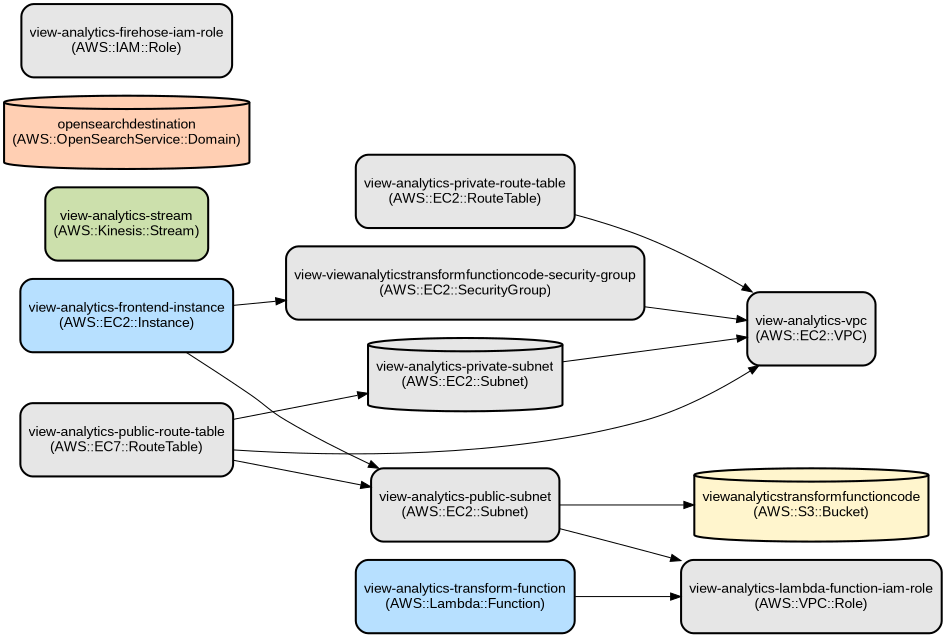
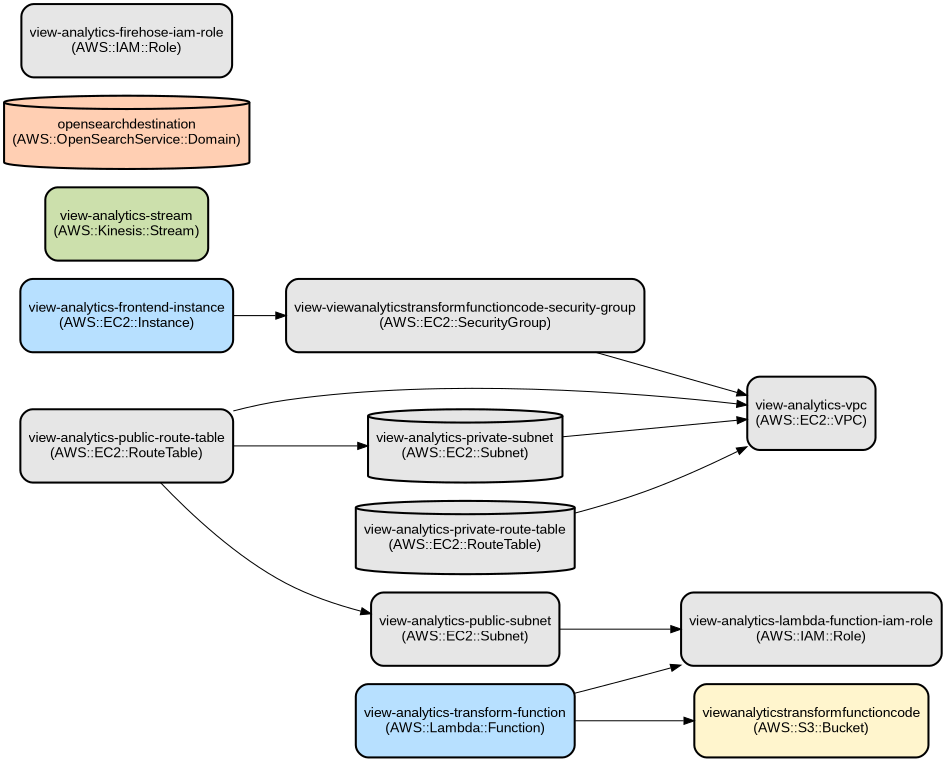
node "view-analytics-private-route-table (AWS::EC2::RouteTable)": shape box -> cylinder
edge "view-analytics-frontend-instance (AWS::EC2::Instance)" -> "view-analytics-public-subnet (AWS::EC2::Subnet)": removed
node "view-analytics-public-route-table (AWS::EC7::RouteTable)": label "view-analytics-public-route-table (AWS::EC7::RouteTable)" -> "view-analytics-public-route-table (AWS::EC2::RouteTable)"
edge "view-analytics-public-subnet (AWS::EC2::Subnet)" -> "viewanalyticstransformfunctioncode (AWS::S3::Bucket)": now "view-analytics-transform-function (AWS::Lambda::Function)" -> "viewanalyticstransformfunctioncode (AWS::S3::Bucket)"
node "viewanalyticstransformfunctioncode (AWS::S3::Bucket)": shape cylinder -> box
node "view-analytics-lambda-function-iam-role (AWS::VPC::Role)": label "view-analytics-lambda-function-iam-role (AWS::VPC::Role)" -> "view-analytics-lambda-function-iam-role (AWS::IAM::Role)"
